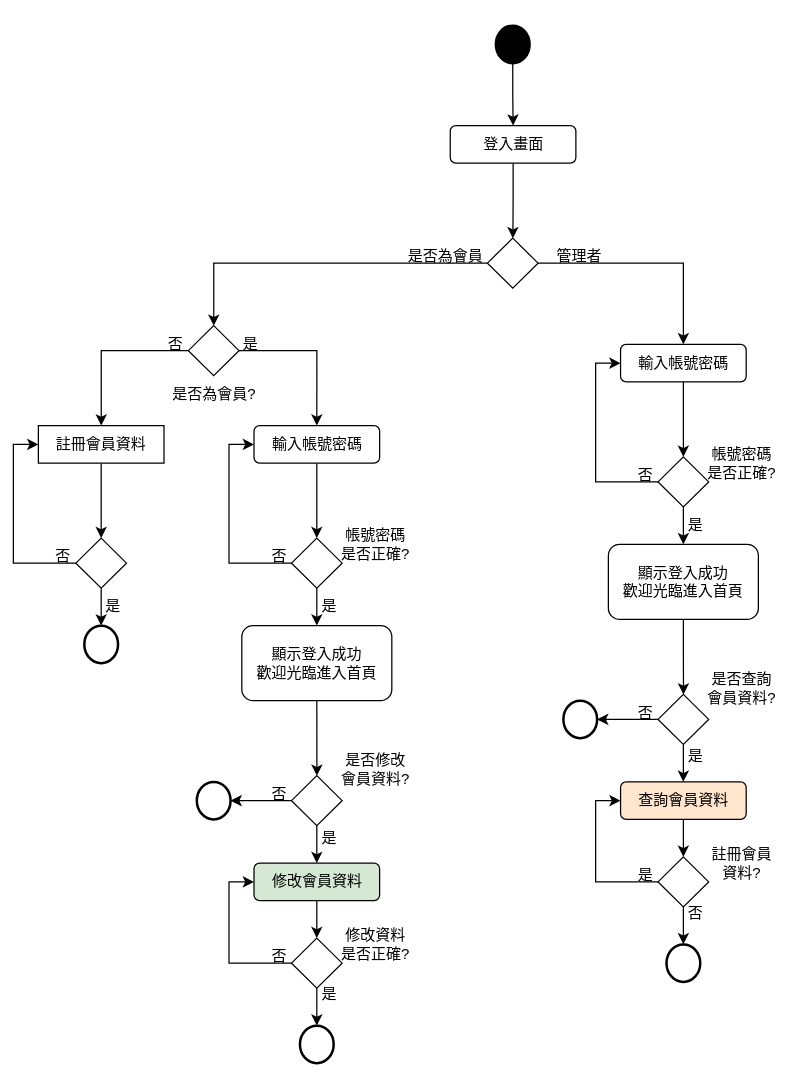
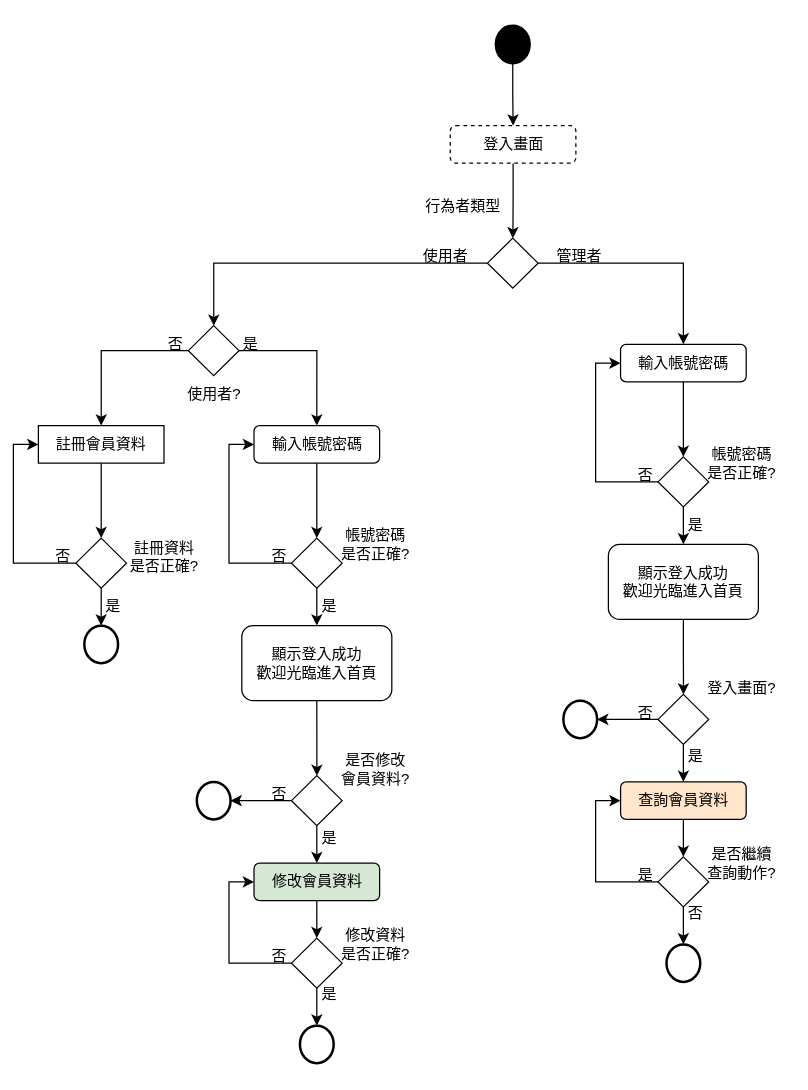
node "登入畫面": style solid -> dashed
node "行為者類型": added
node "是否為會員": label "是否為會員" -> "使用者"
node "是否為會員?": label "是否為會員?" -> "使用者?"
node "註冊資料是否正確?": added
node "是否查詢會員資料?": label "是否查詢會員資料?" -> "登入畫面?"
node "註冊會員資料?": label "註冊會員資料?" -> "是否繼續查詢動作?"
